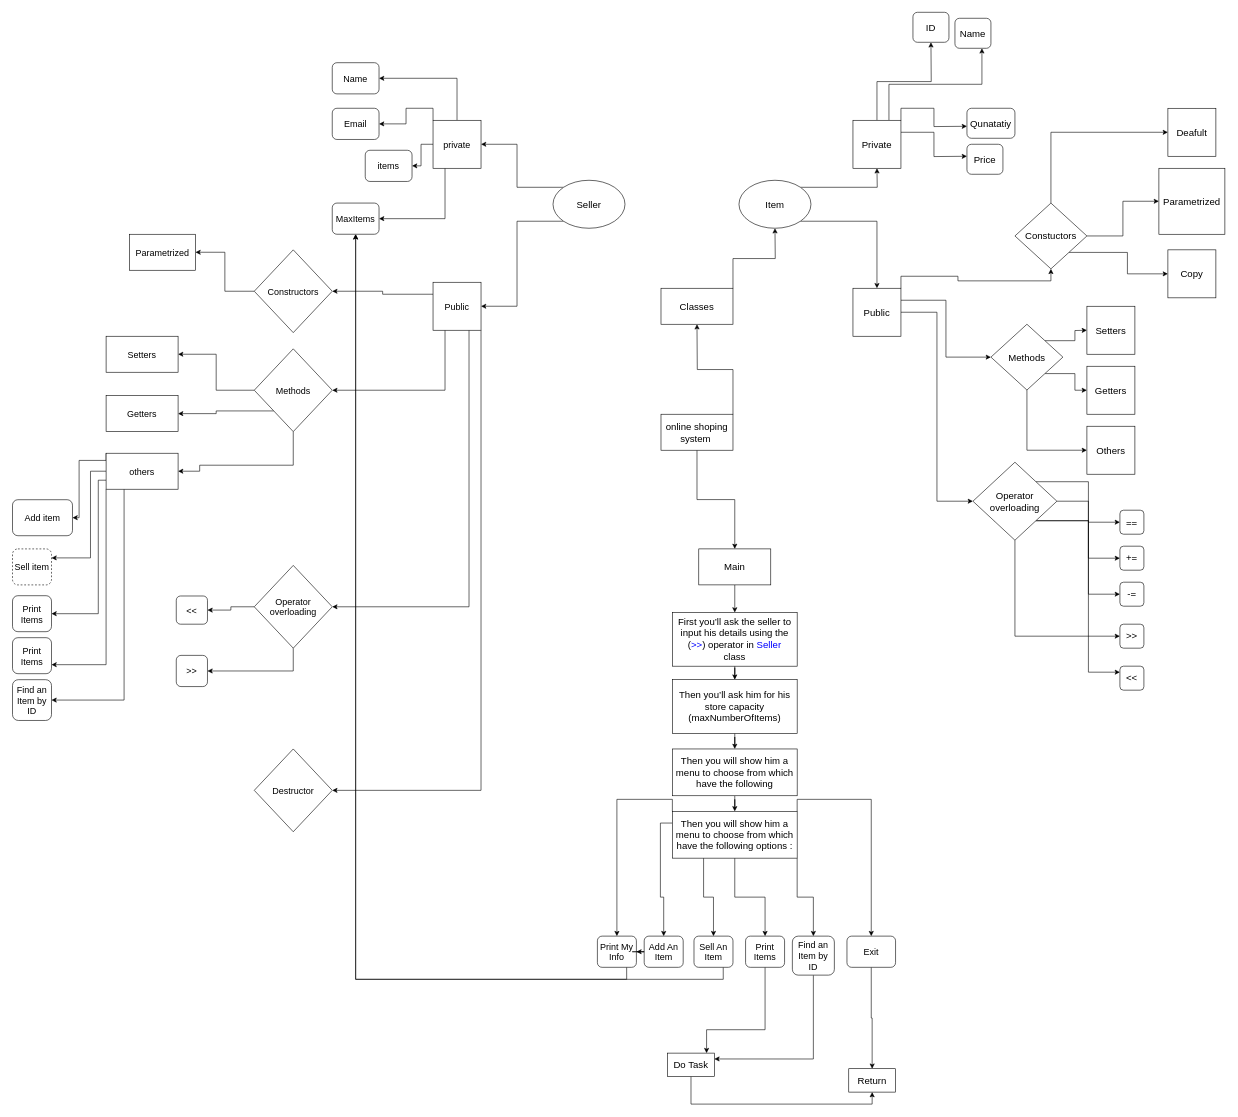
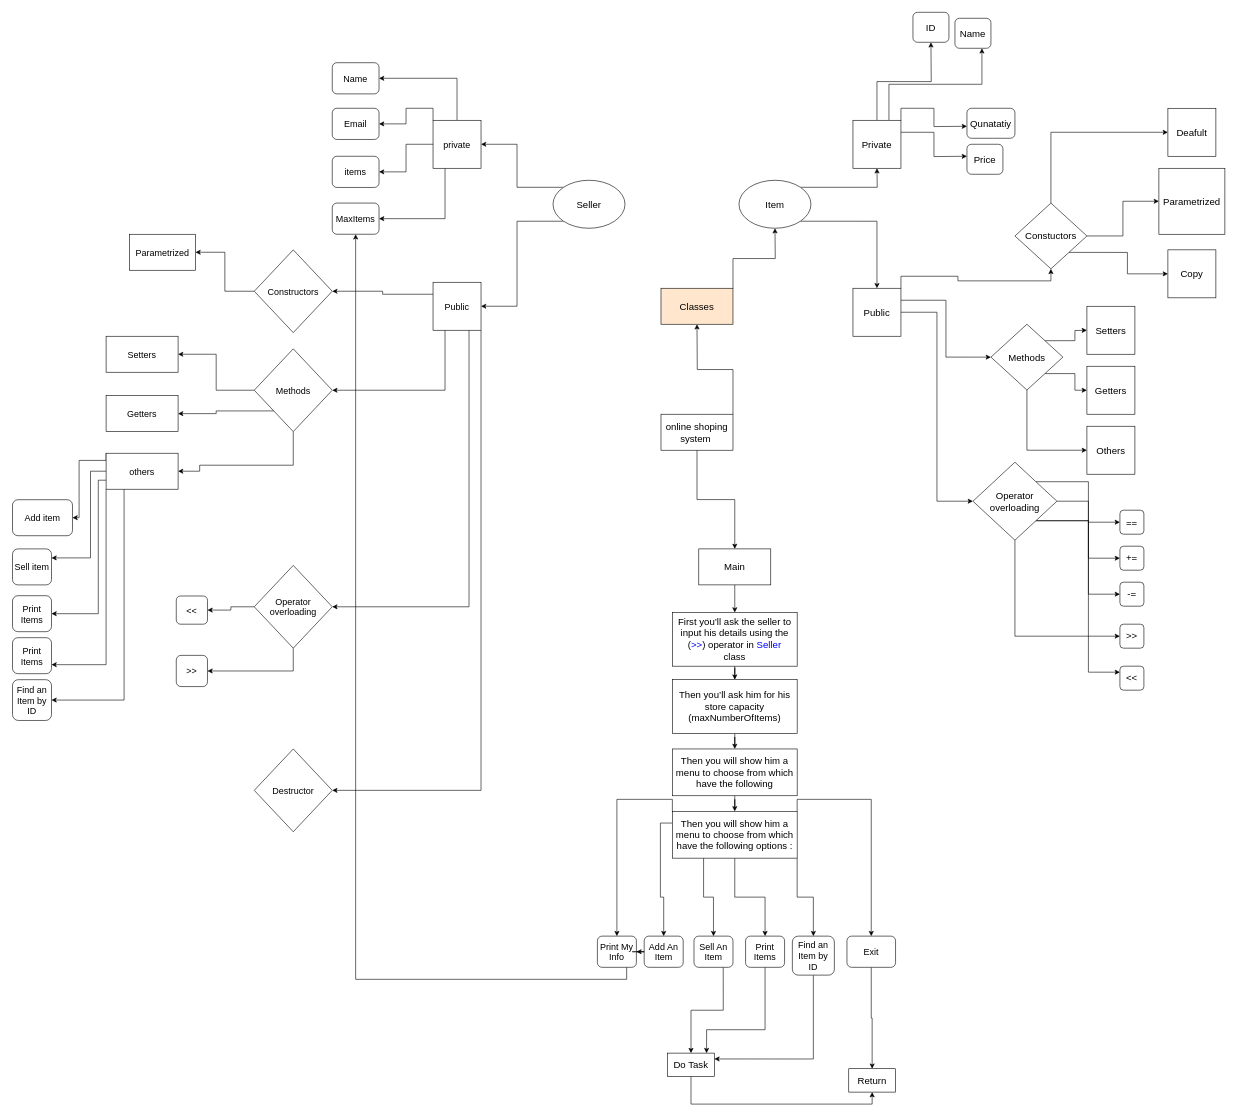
node "items": moved (389, 166) -> (356, 172)
node "Classes": fillcolor #ffffff -> #ffe6cc
node "Sell item": style dashed -> solid
edge "Sell An Item" -> "MaxItems": now "Sell An Item" -> "Do Task"
